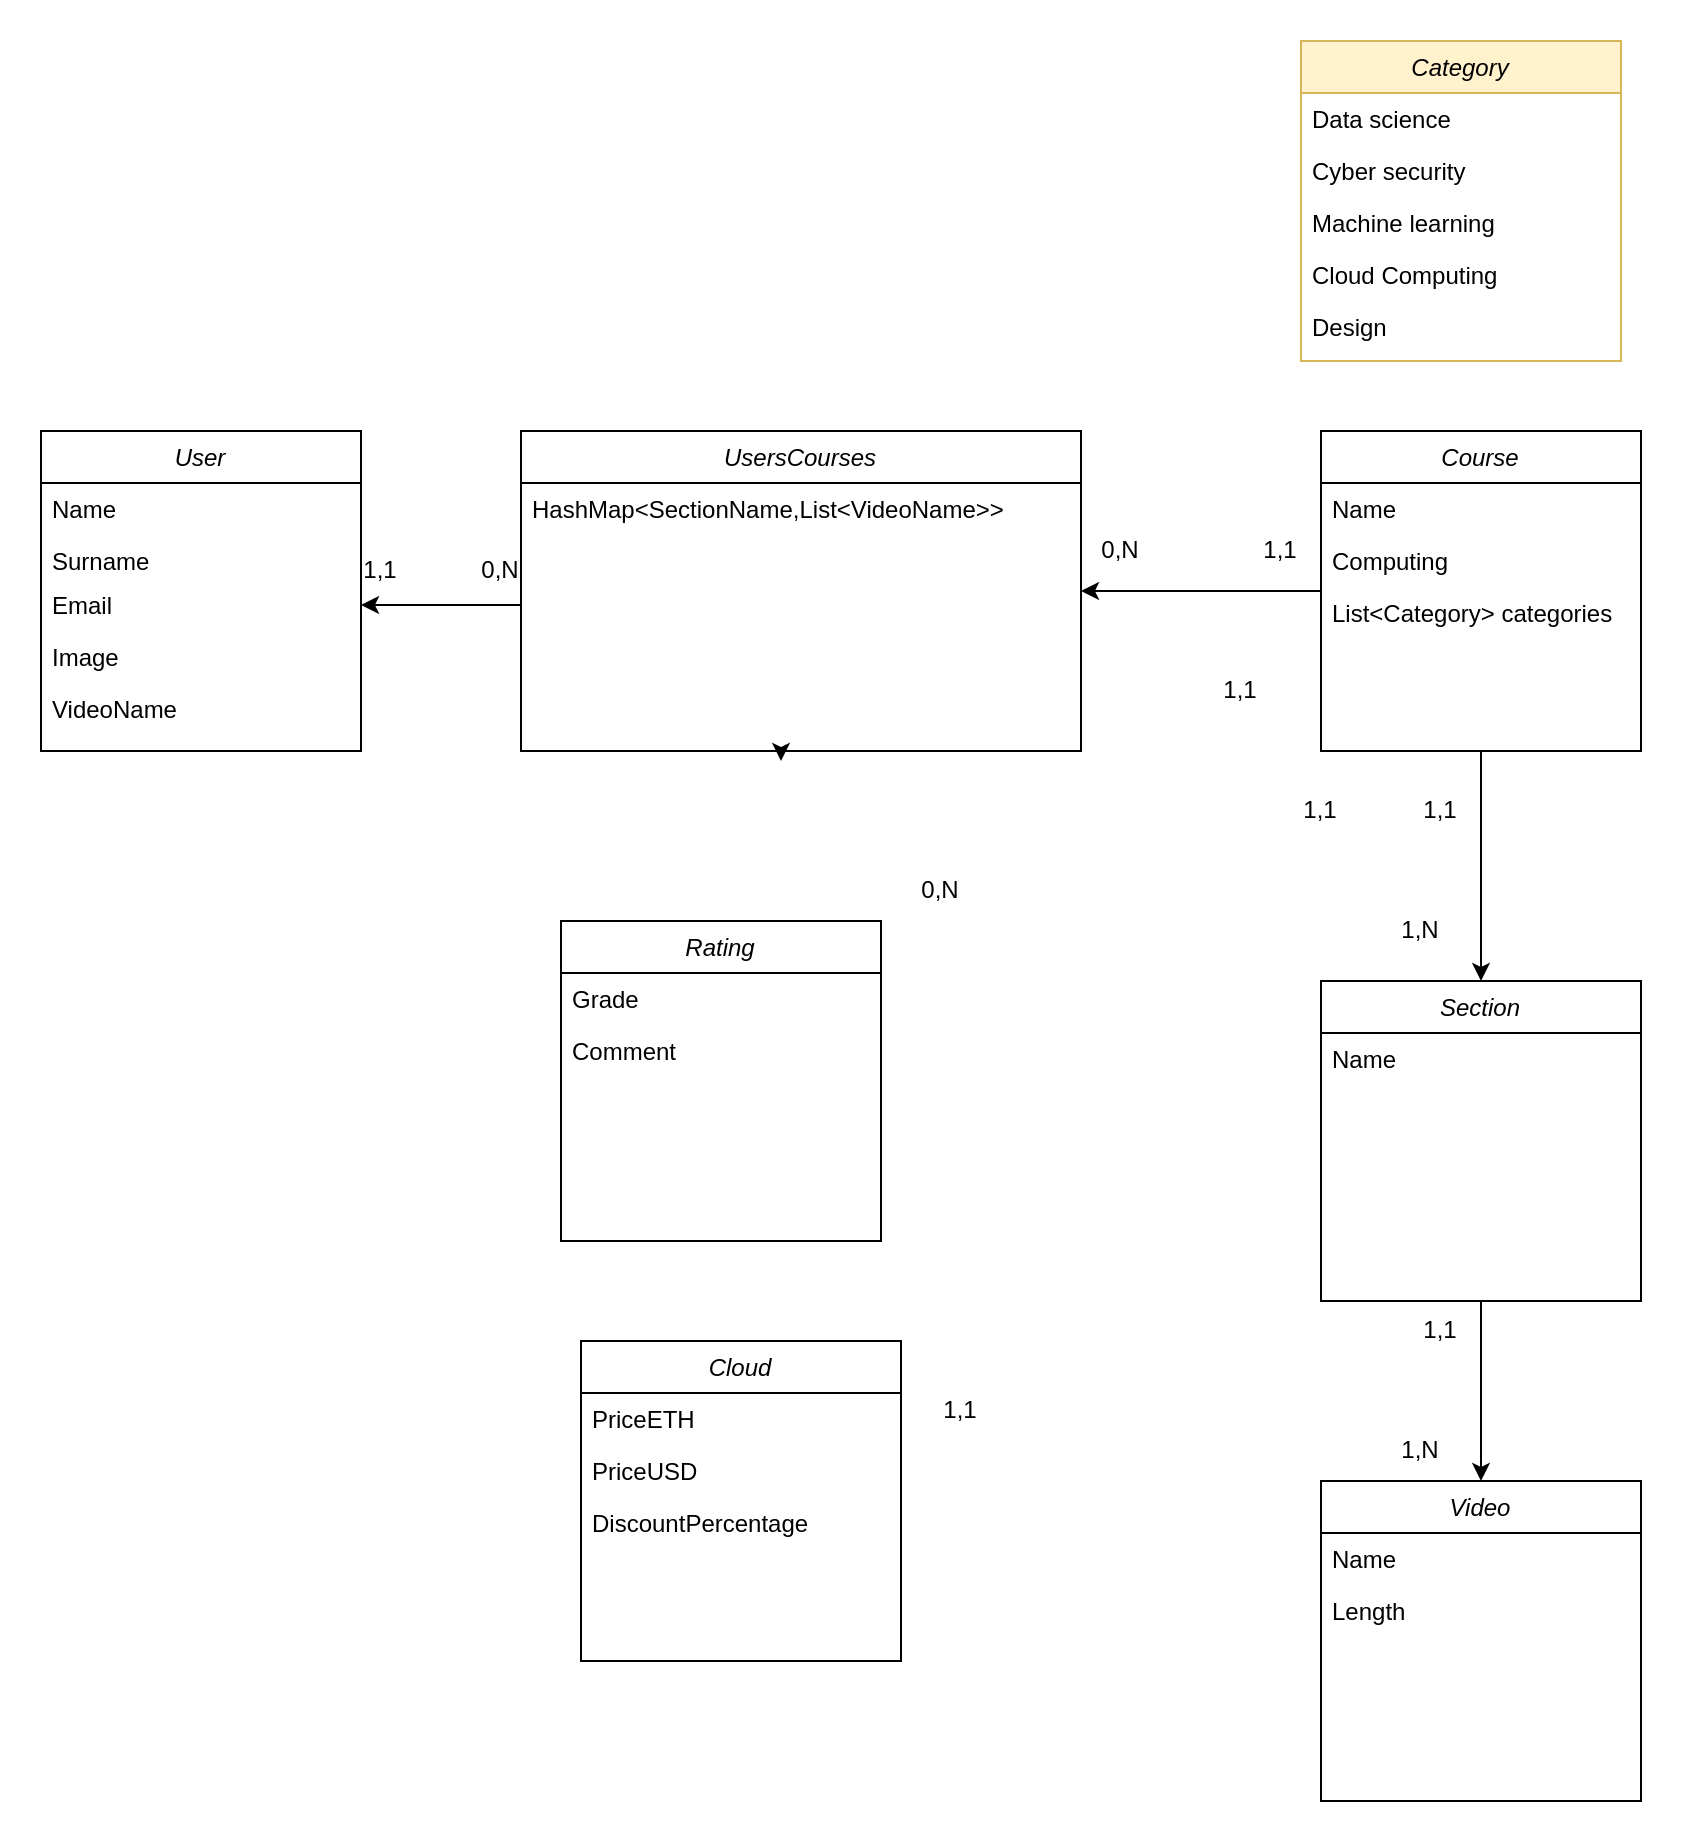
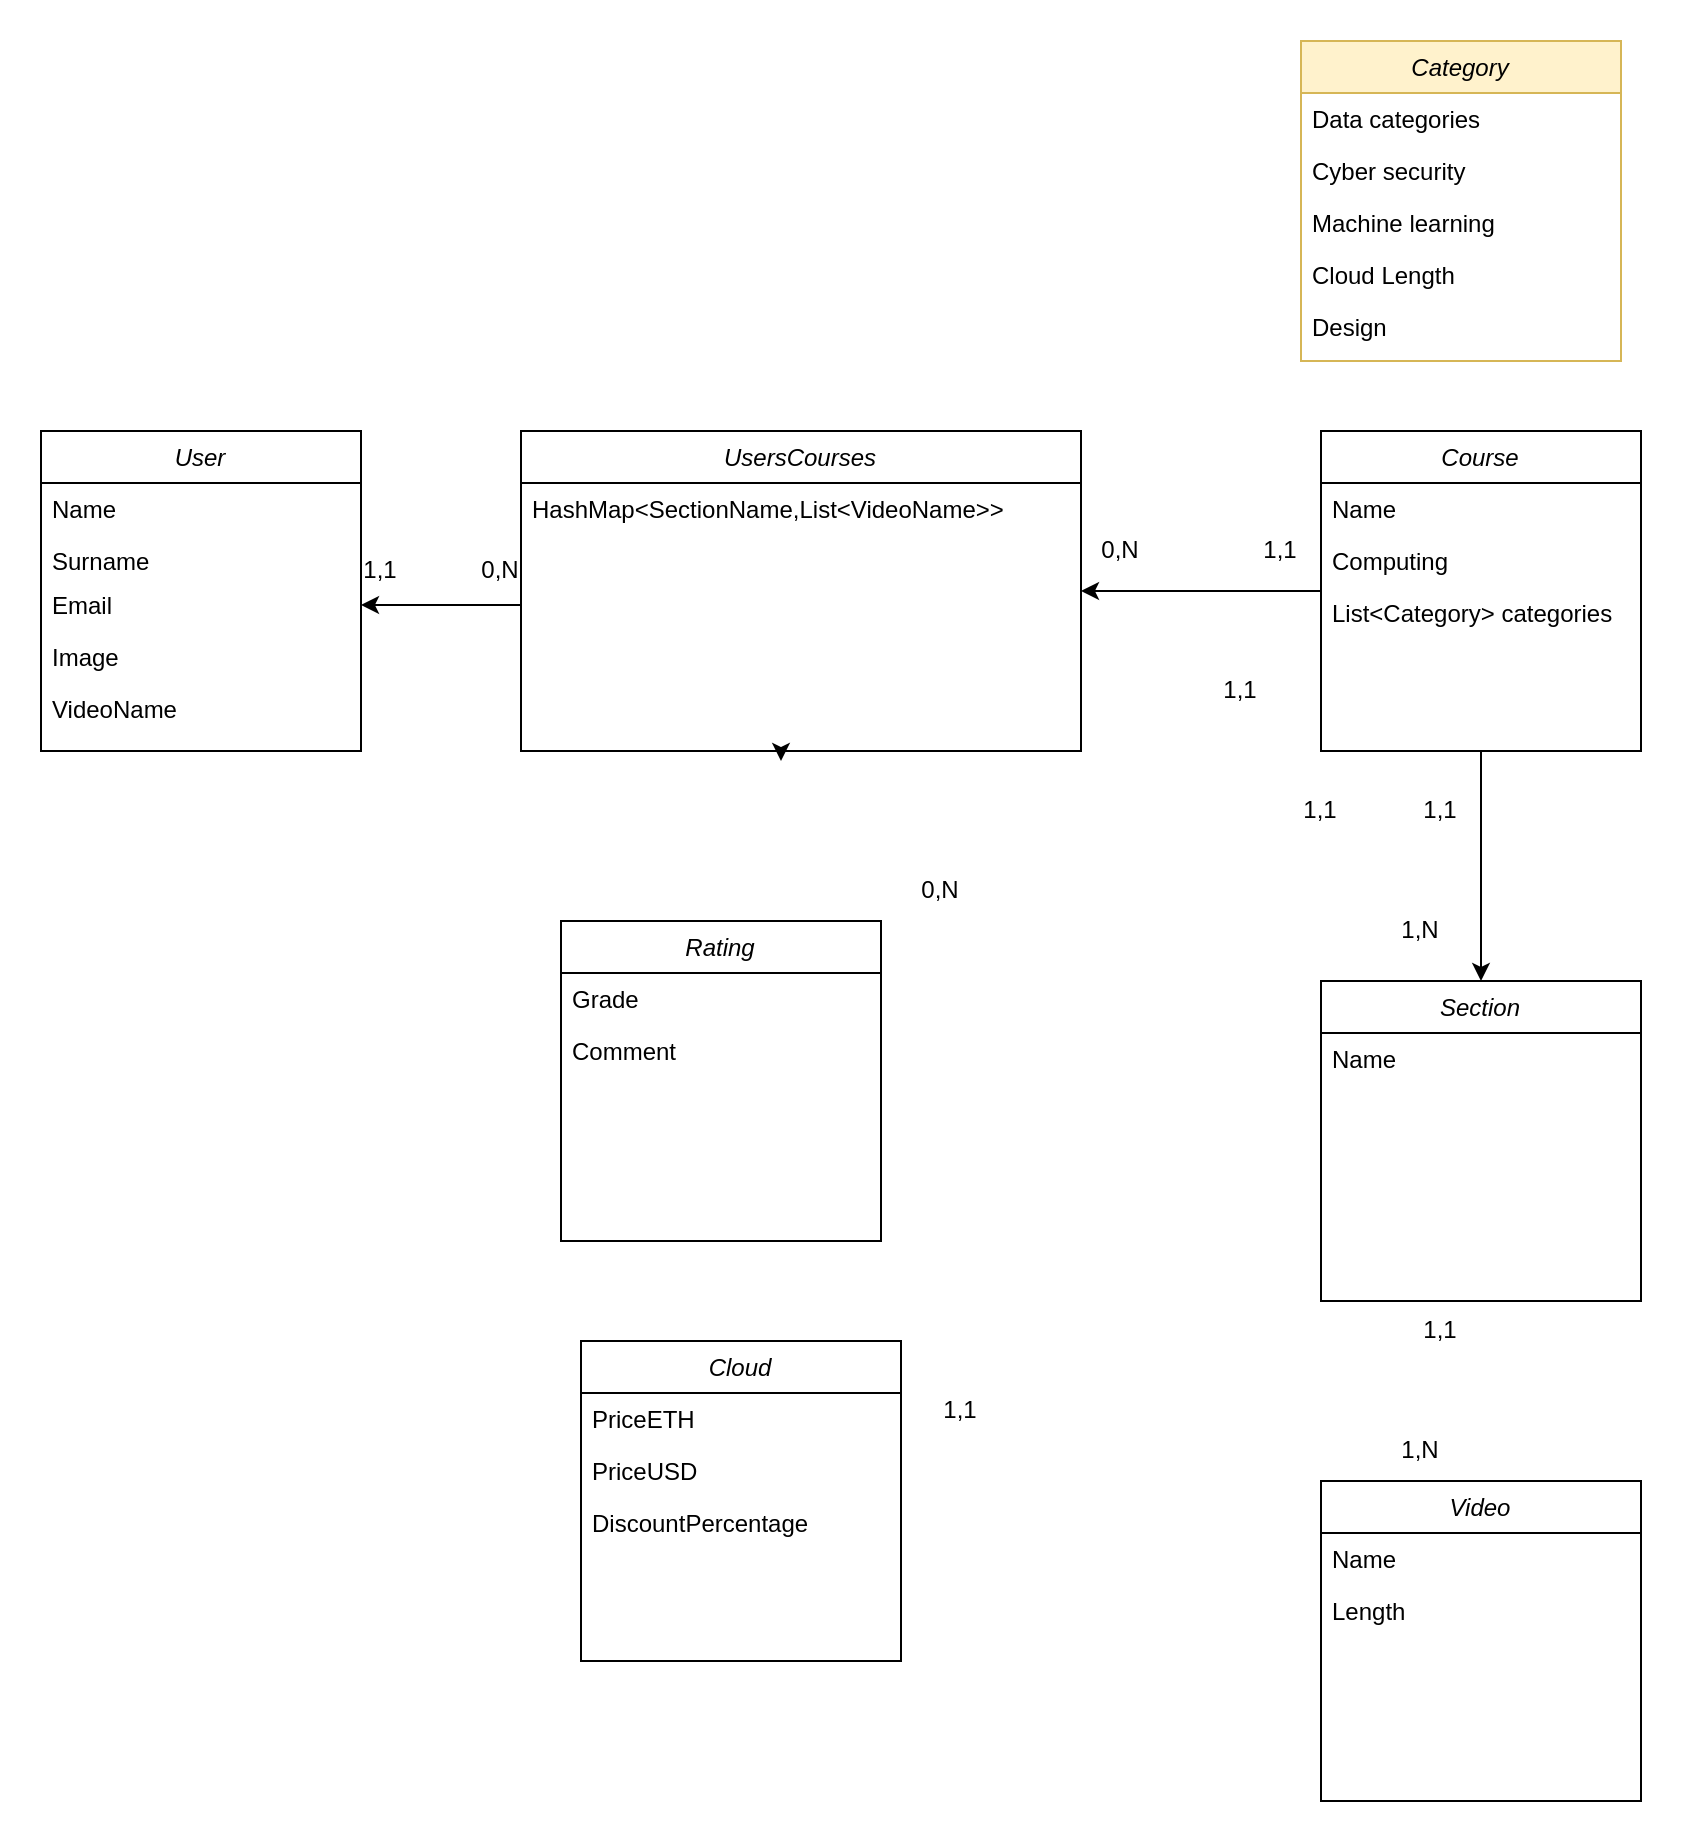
node "Data science": label "Data science" -> "Data categories"
node "Cloud Computing": label "Cloud Computing" -> "Cloud Length"
edge "Section" -> "Video": removed
